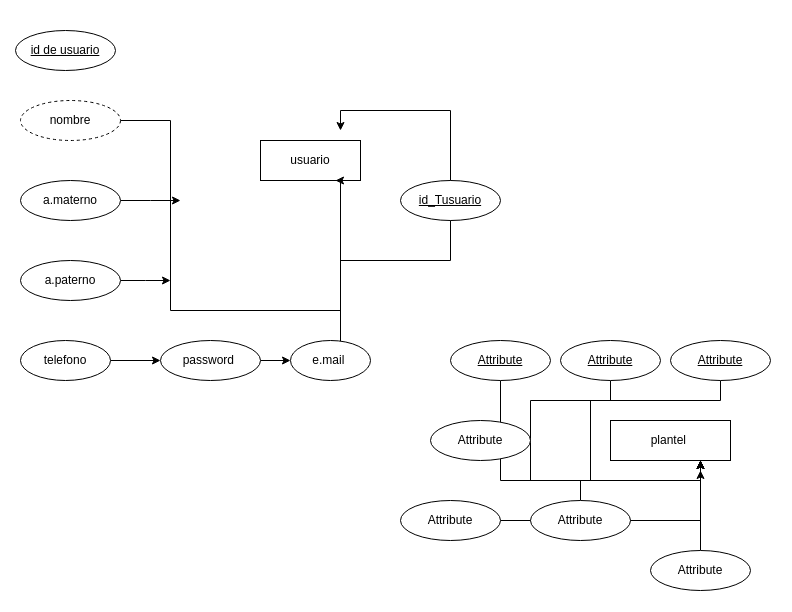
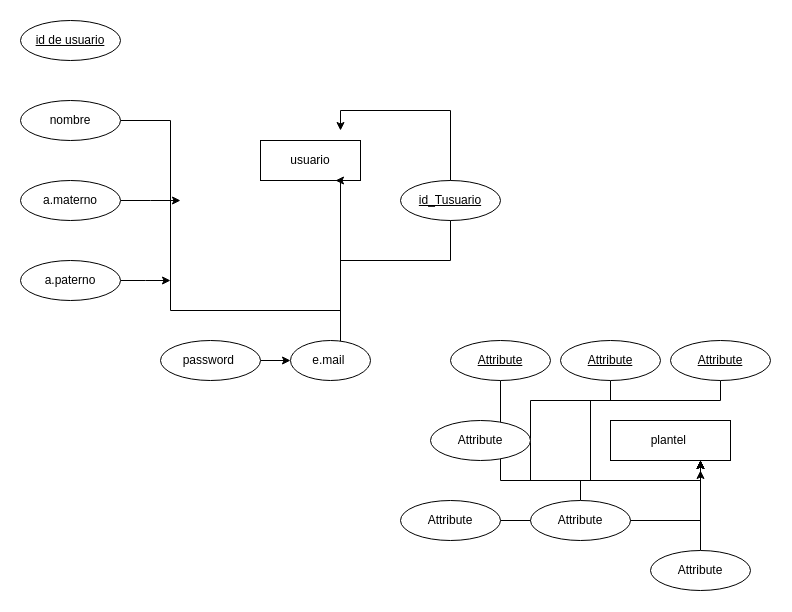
node "id de usuario": moved (66, 51) -> (71, 41)
node "nombre": style dashed -> solid
node "telefono": removed
edge "telefono" -> "password": removed
